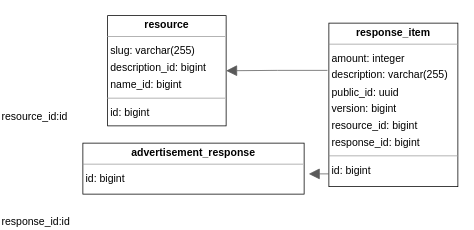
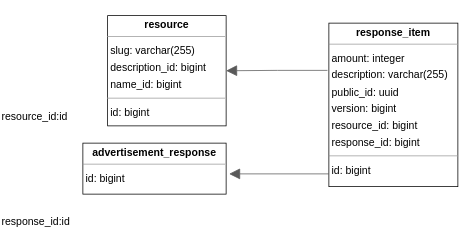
node "advertisement_response id: bigint": size 221x51 -> 143x51
